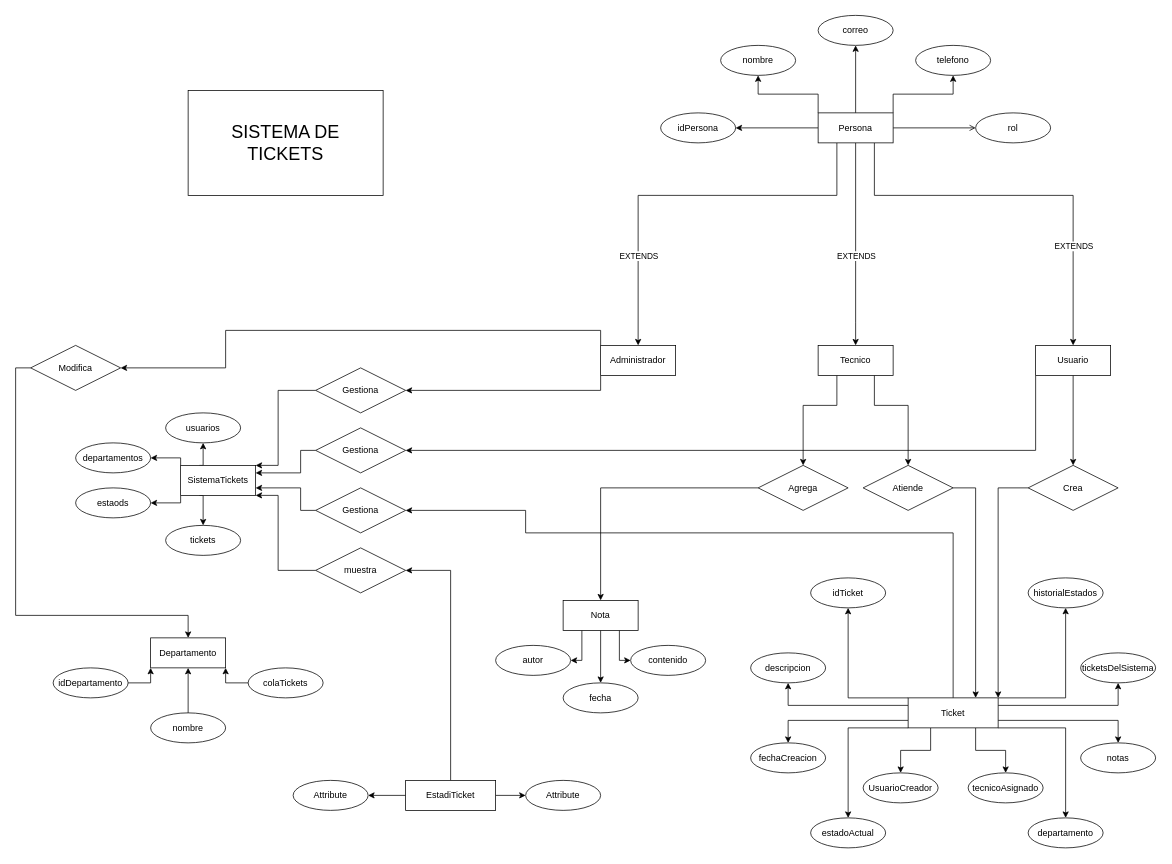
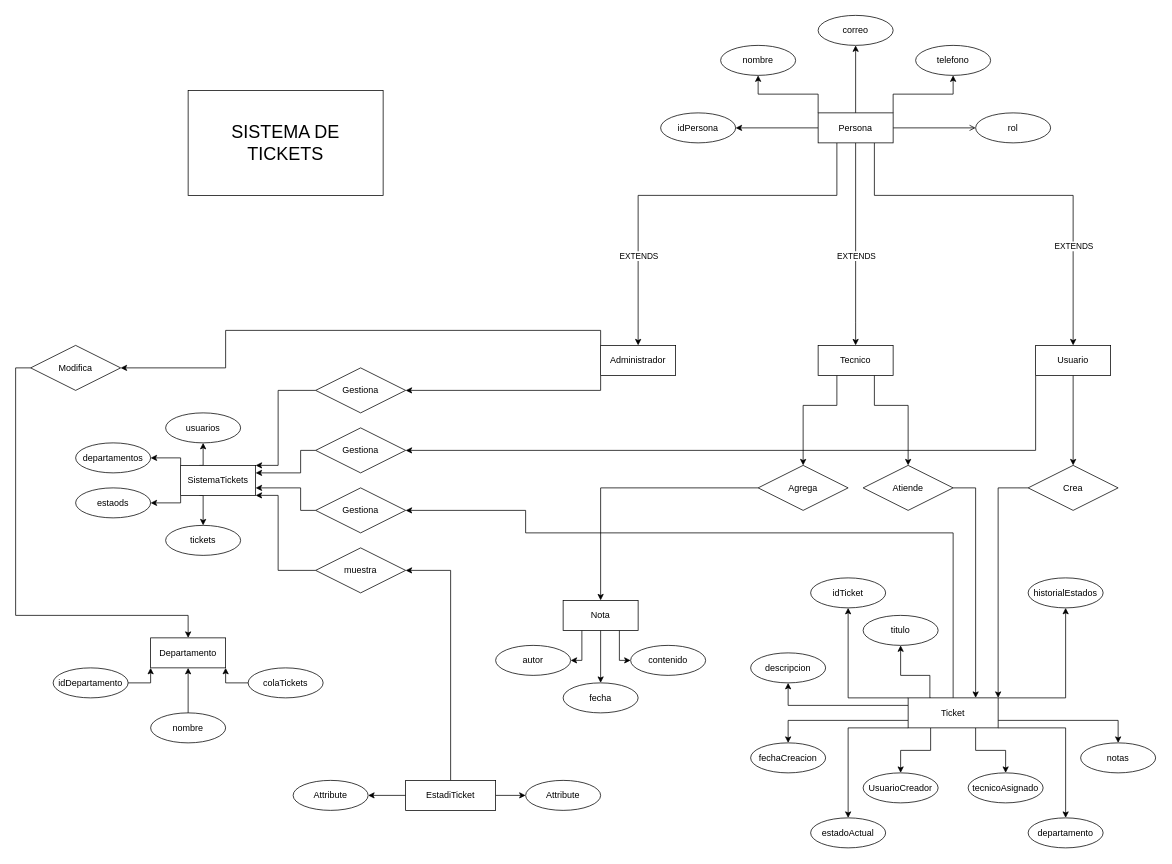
node "titulo": added
node "ticketsDelSistema": removed
edge "Ticket" -> "titulo": added
edge "Ticket" -> "ticketsDelSistema": removed
